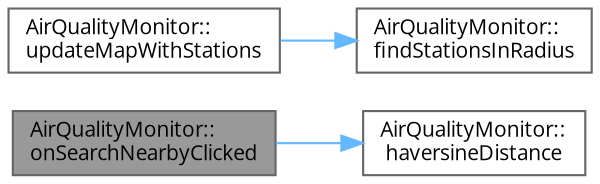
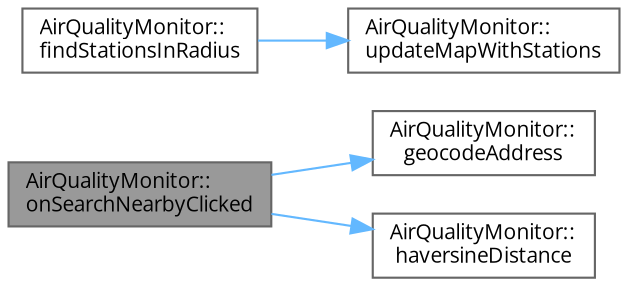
edge "AirQualityMonitor:: updateMapWithStations" -> "AirQualityMonitor:: findStationsInRadius": reversed
node "AirQualityMonitor:: geocodeAddress": added
